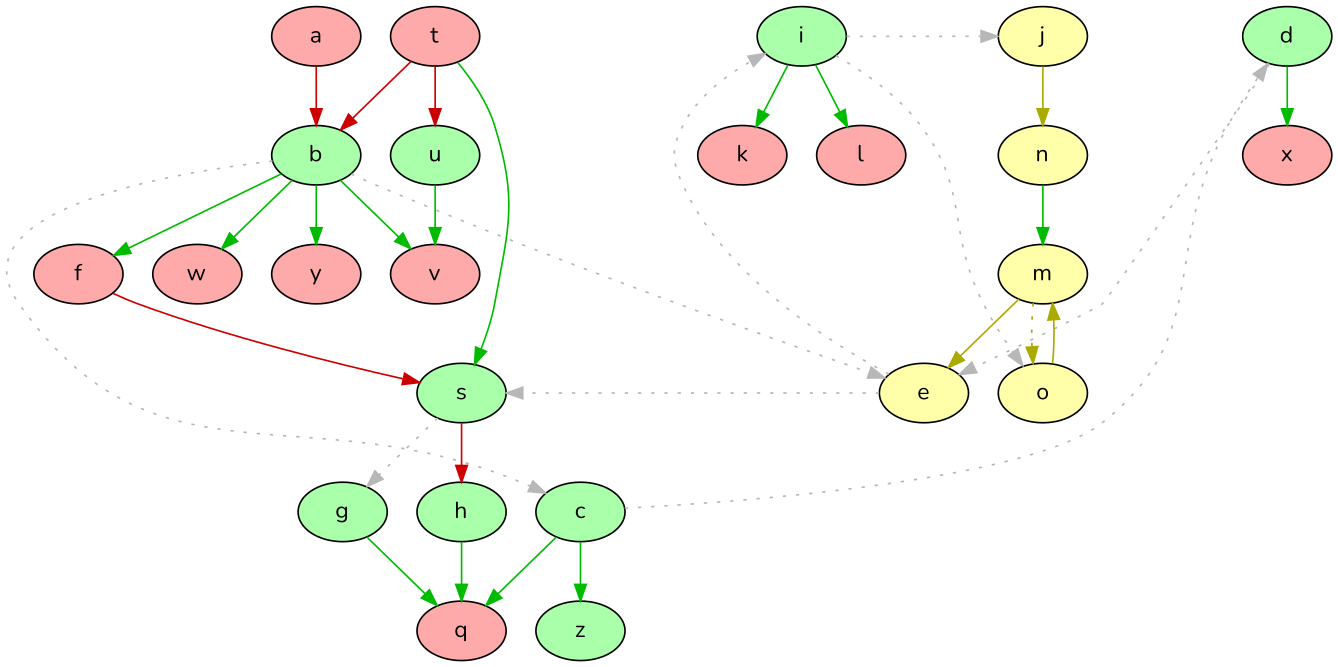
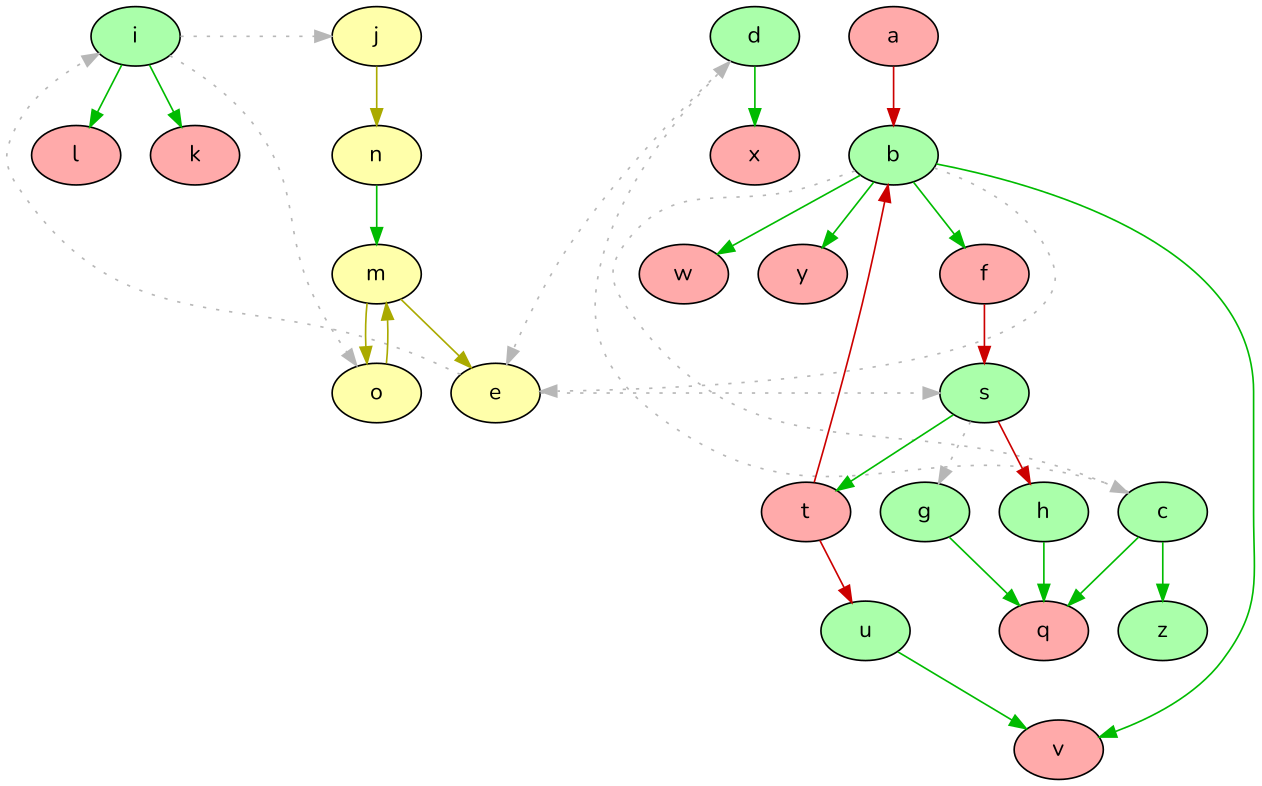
edge "t" -> "s": reversed
edge "m" -> "o": style dotted -> solid
